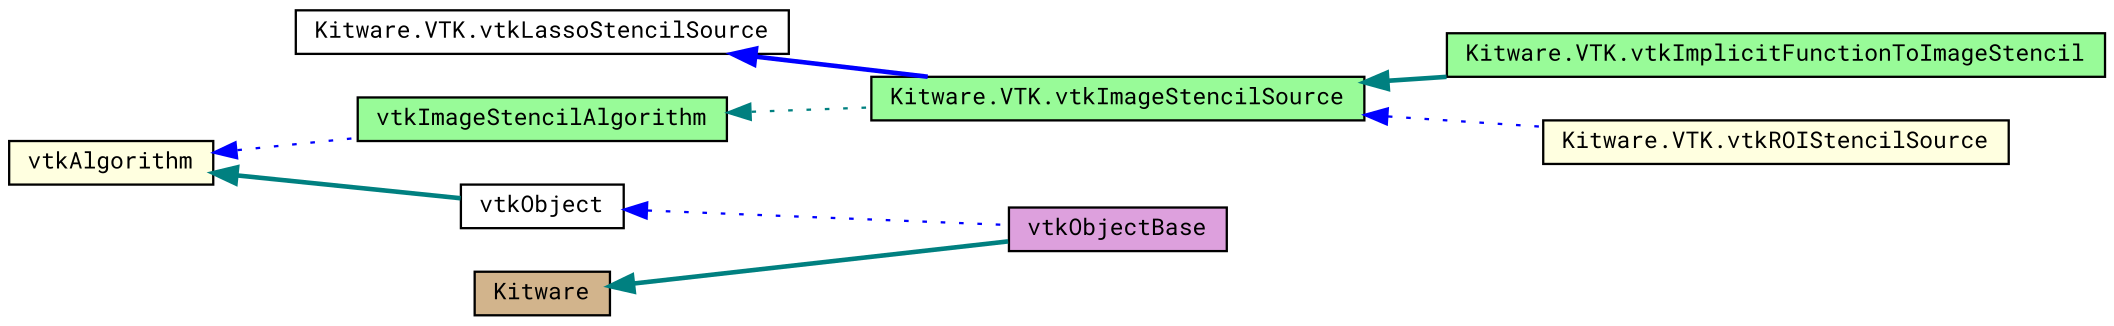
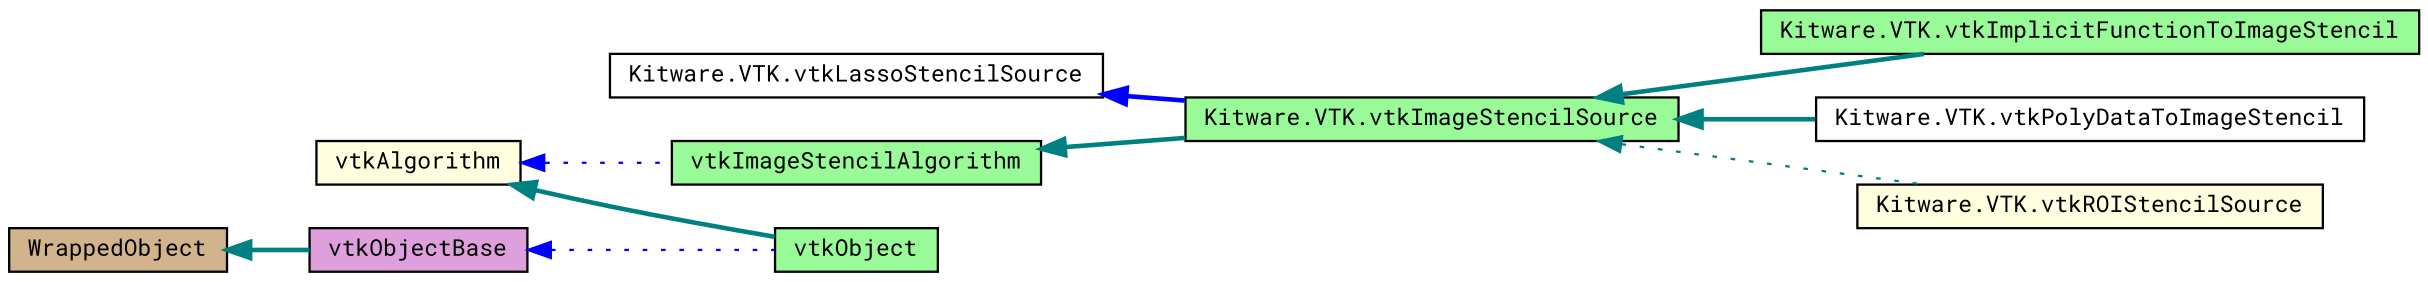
edge "Kitware.VTK.vtkImageStencilSource" -> "vtkImageStencilAlgorithm": style dotted -> bold
node "Kitware.VTK.vtkPolyDataToImageStencil": added
edge "Kitware.VTK.vtkROIStencilSource" -> "Kitware.VTK.vtkImageStencilSource": color blue -> teal
node "vtkObject": fillcolor white -> palegreen
edge "vtkObjectBase" -> "vtkObject": reversed
node "Kitware": label "Kitware" -> "WrappedObject"
